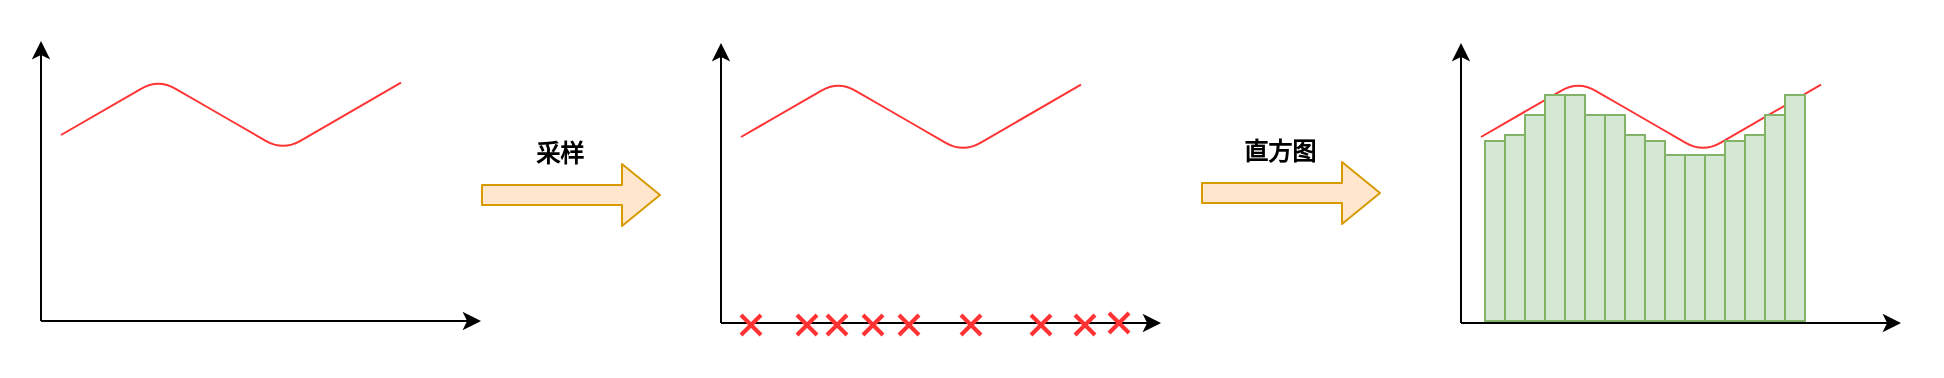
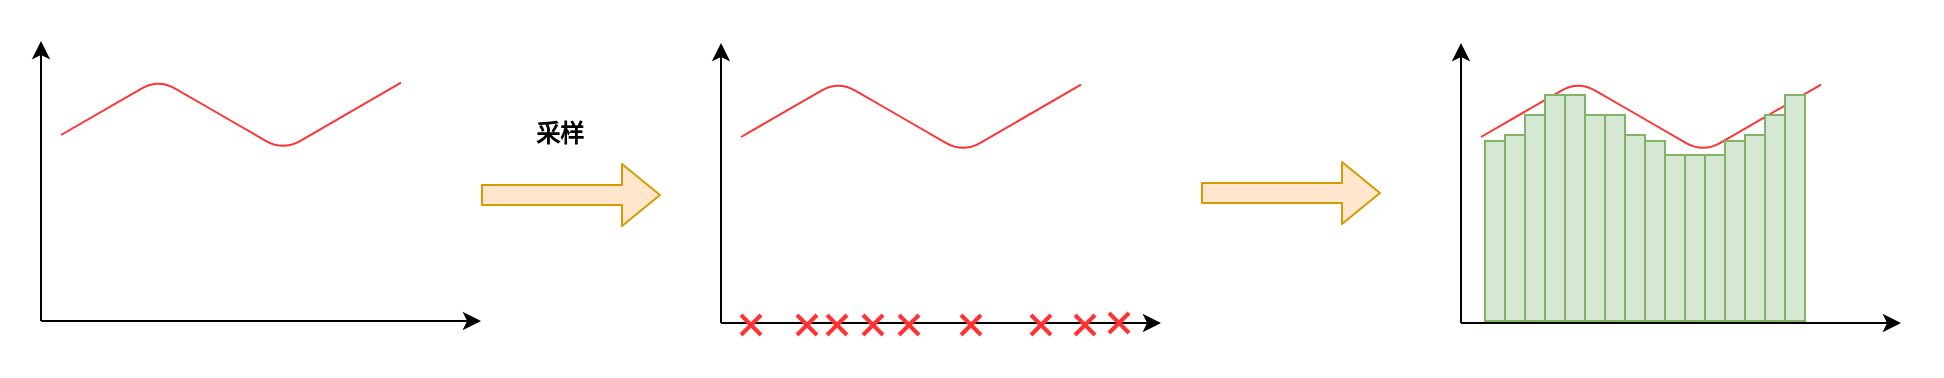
node "直方图": removed
node "采样": moved (561, 155) -> (561, 135)
